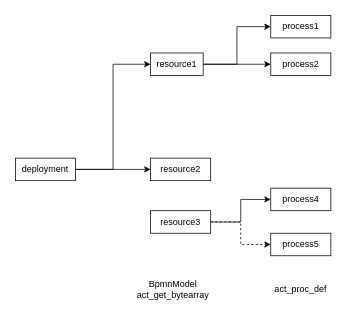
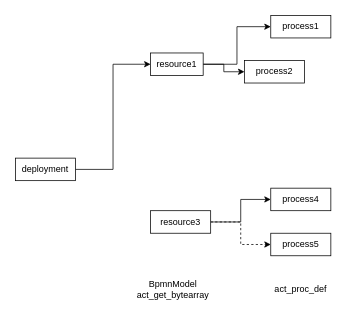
node "process2": moved (300, 64) -> (274, 72)
edge "deployment" -> "resource2": removed
node "resource2": removed
